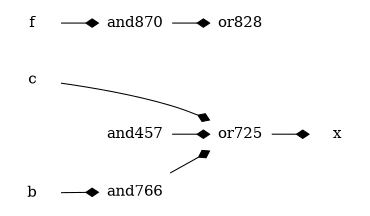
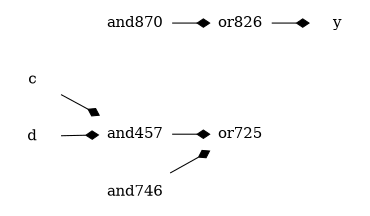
node "f": removed
node "or828": label "or828" -> "or826"
node "y": added
edge "c" -> "or725": now "c" -> "and457"
node "x": removed
node "d": added
node "and766": label "and766" -> "and746"
node "b": removed
